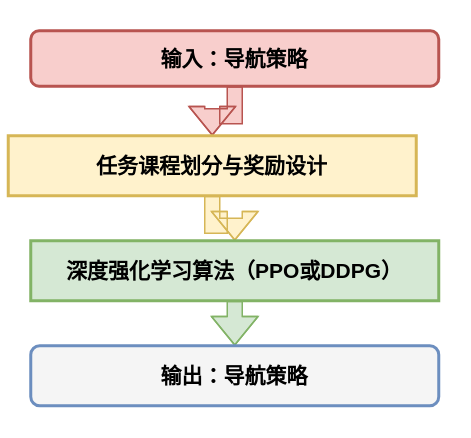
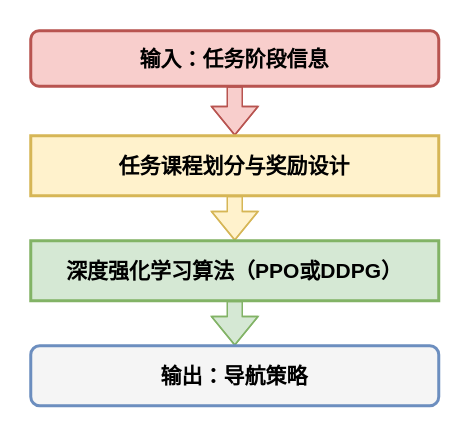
node "输入：导航策略": label "输入：导航策略" -> "输入：任务阶段信息"
node "任务课程划分与奖励设计": moved (212, 166) -> (235, 166)
